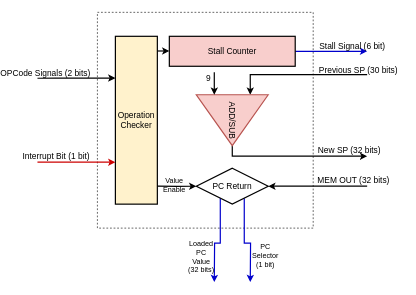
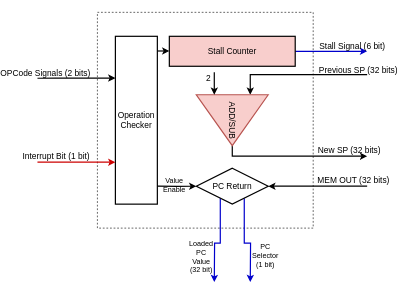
node "Previous SP (30 bits)": label "Previous SP (30 bits)" -> "Previous SP (32 bits)"
node "9": label "9" -> "2"
node "Operation Checker": fillcolor #fff2cc -> #ffffff
node "Loaded PC Value (32 bits)": label "Loaded PC Value (32 bits)" -> "Loaded PC Value (32 bit)"
